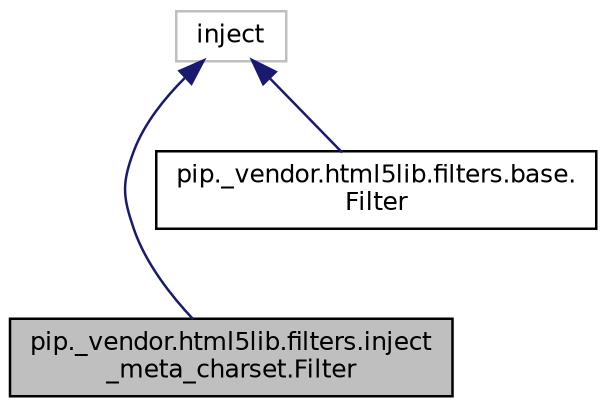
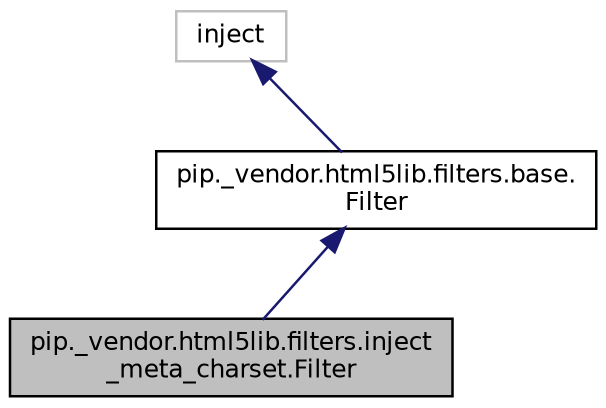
edge "pip._vendor.html5lib.filters.inject _meta_charset.Filter" -> "inject": now "pip._vendor.html5lib.filters.inject _meta_charset.Filter" -> "pip._vendor.html5lib.filters.base. Filter"
